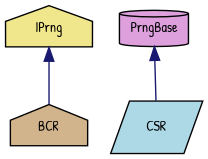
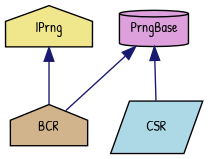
edge "BCR" -> "PrngBase": added
